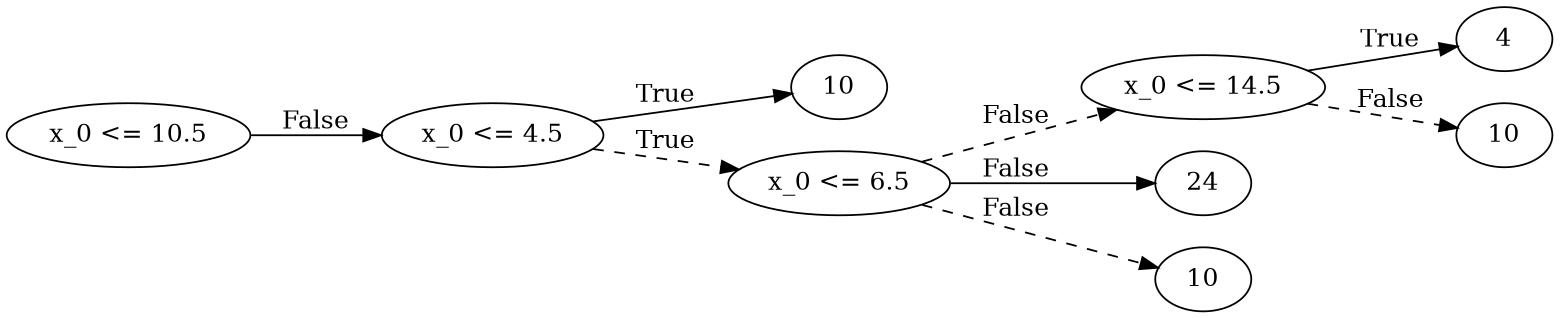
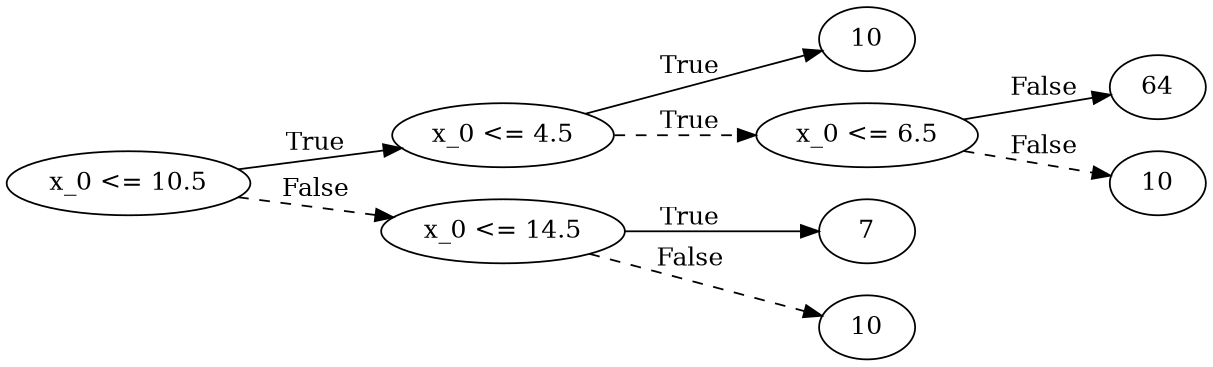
node "4": label "4" -> "7"
edge "x_0 <= 10.5" -> "x_0 <= 4.5": label "False" -> "True"
edge "x_0 <= 6.5" -> "x_0 <= 14.5": now "x_0 <= 10.5" -> "x_0 <= 14.5"
node "24": label "24" -> "64"
